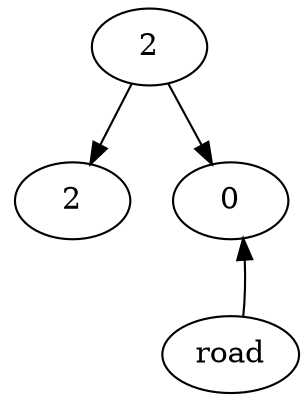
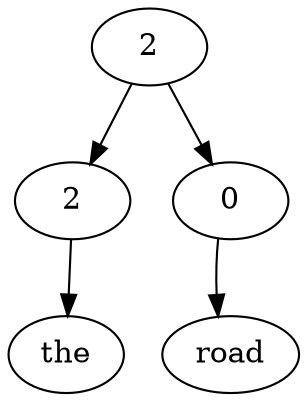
edge "road" -> "0": reversed
node "the": added
